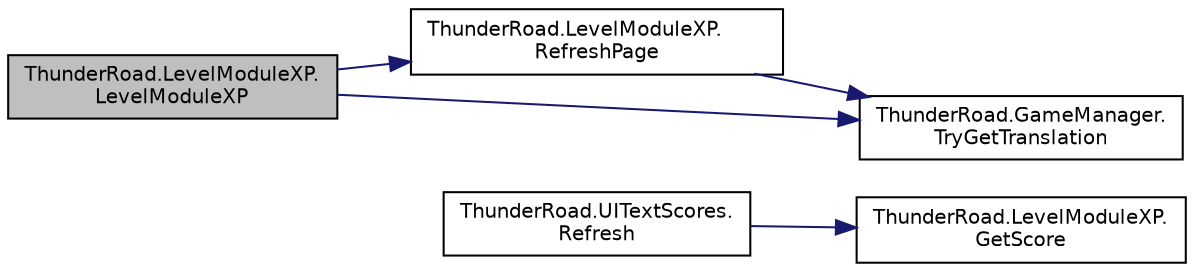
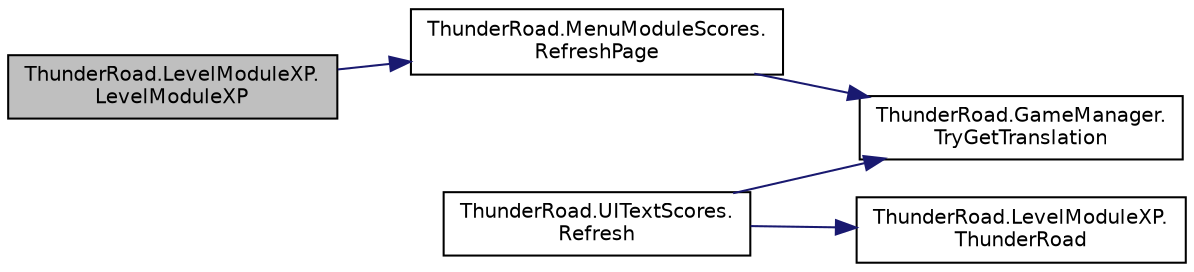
node "ThunderRoad.LevelModuleXP. RefreshPage": label "ThunderRoad.LevelModuleXP. RefreshPage" -> "ThunderRoad.MenuModuleScores. RefreshPage"
edge "ThunderRoad.LevelModuleXP. LevelModuleXP" -> "ThunderRoad.GameManager. TryGetTranslation": now "ThunderRoad.UITextScores. Refresh" -> "ThunderRoad.GameManager. TryGetTranslation"
node "ThunderRoad.LevelModuleXP. GetScore": label "ThunderRoad.LevelModuleXP. GetScore" -> "ThunderRoad.LevelModuleXP. ThunderRoad"
